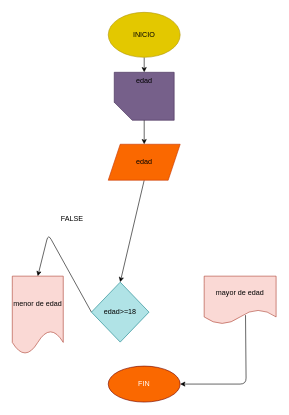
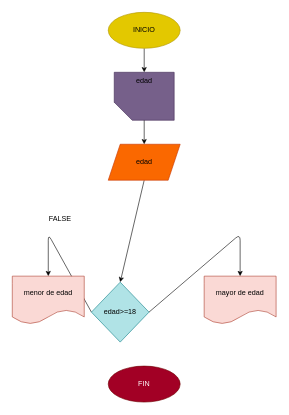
node "INICIO": size 72x45 -> 72x36
node "FALSE": moved (72, 219) -> (60, 219)
edge "edad>=18" -> "mayor de edad": added
node "menor de edad": size 51x78 -> 72x48
edge "mayor de edad" -> "FIN": removed
node "FIN": fillcolor #fa6800 -> #a20025
